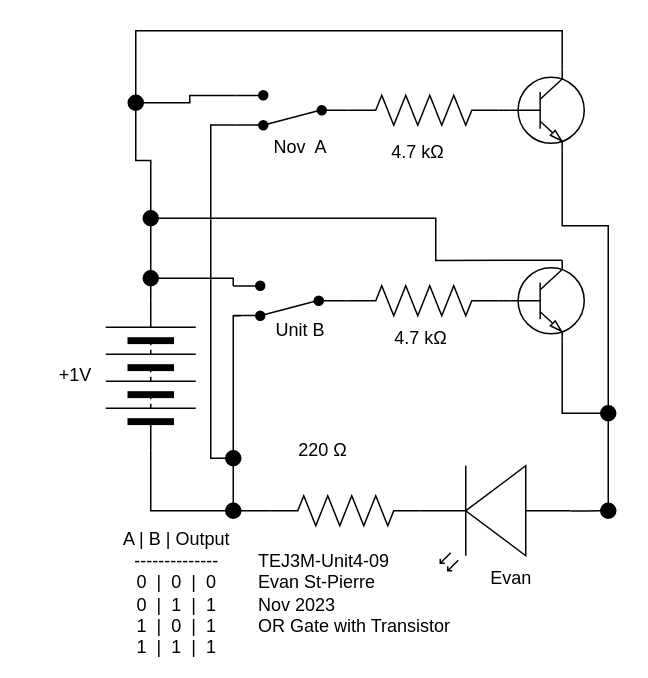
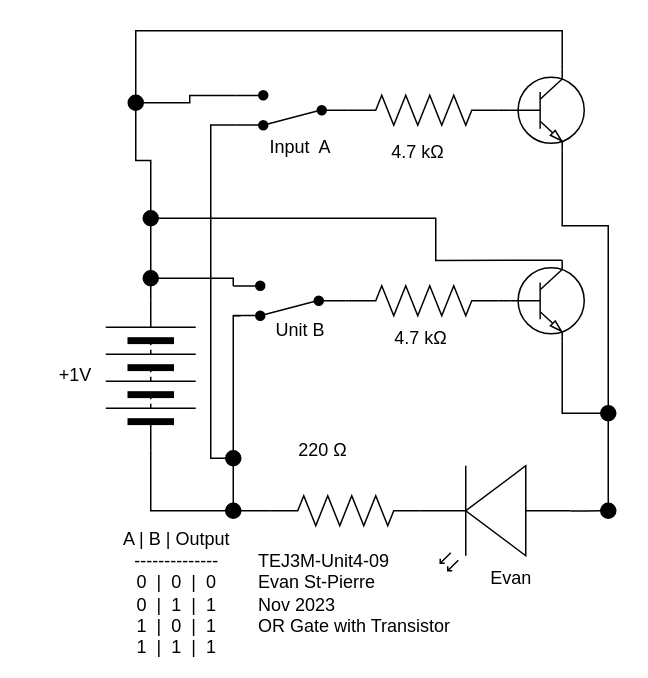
node "Nov A": label "Nov A" -> "Input A"
